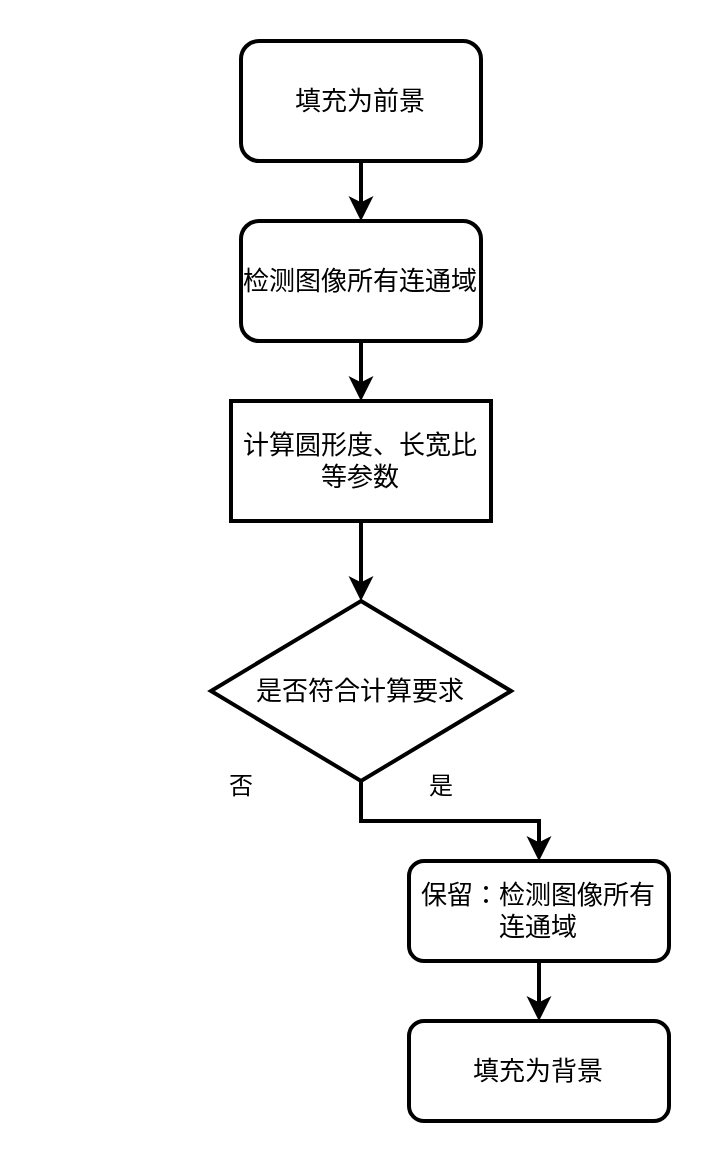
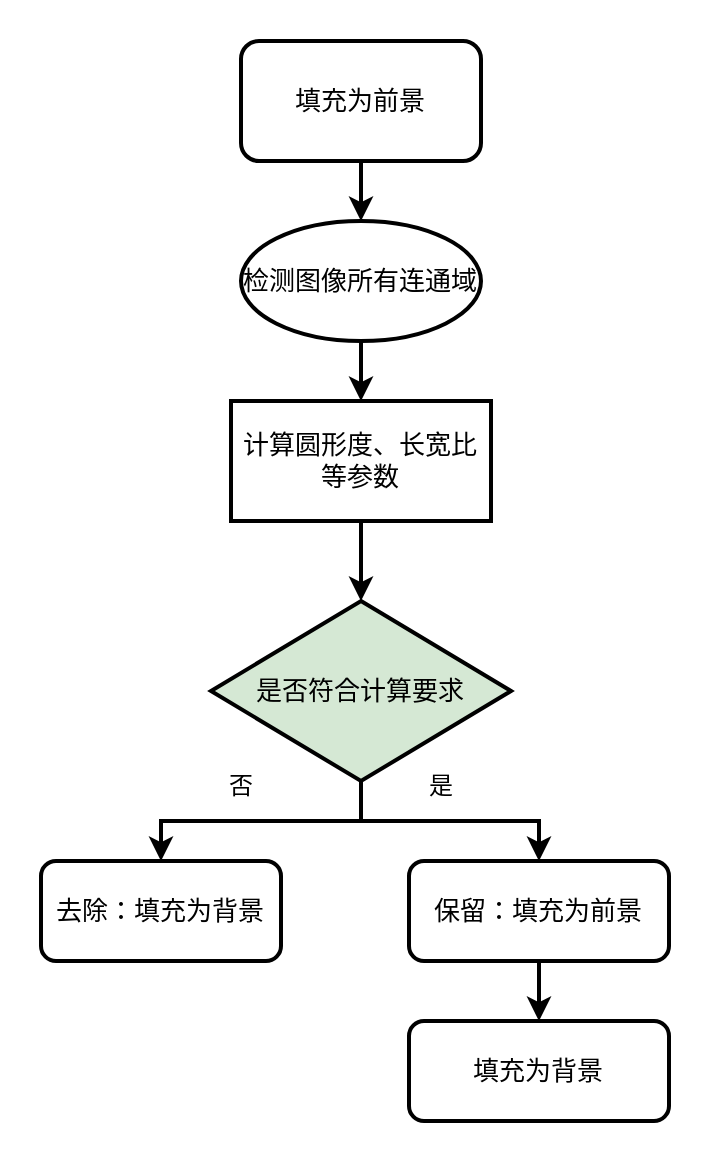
node "检测图像所有连通域": shape rounded rectangle -> ellipse
node "是否符合计算要求": fillcolor #ffffff -> #d5e8d4
edge "是否符合计算要求" -> "去除：填充为背景": added
node "去除：填充为背景": added
node "保留：检测图像所有连通域": label "保留：检测图像所有连通域" -> "保留：填充为前景"
